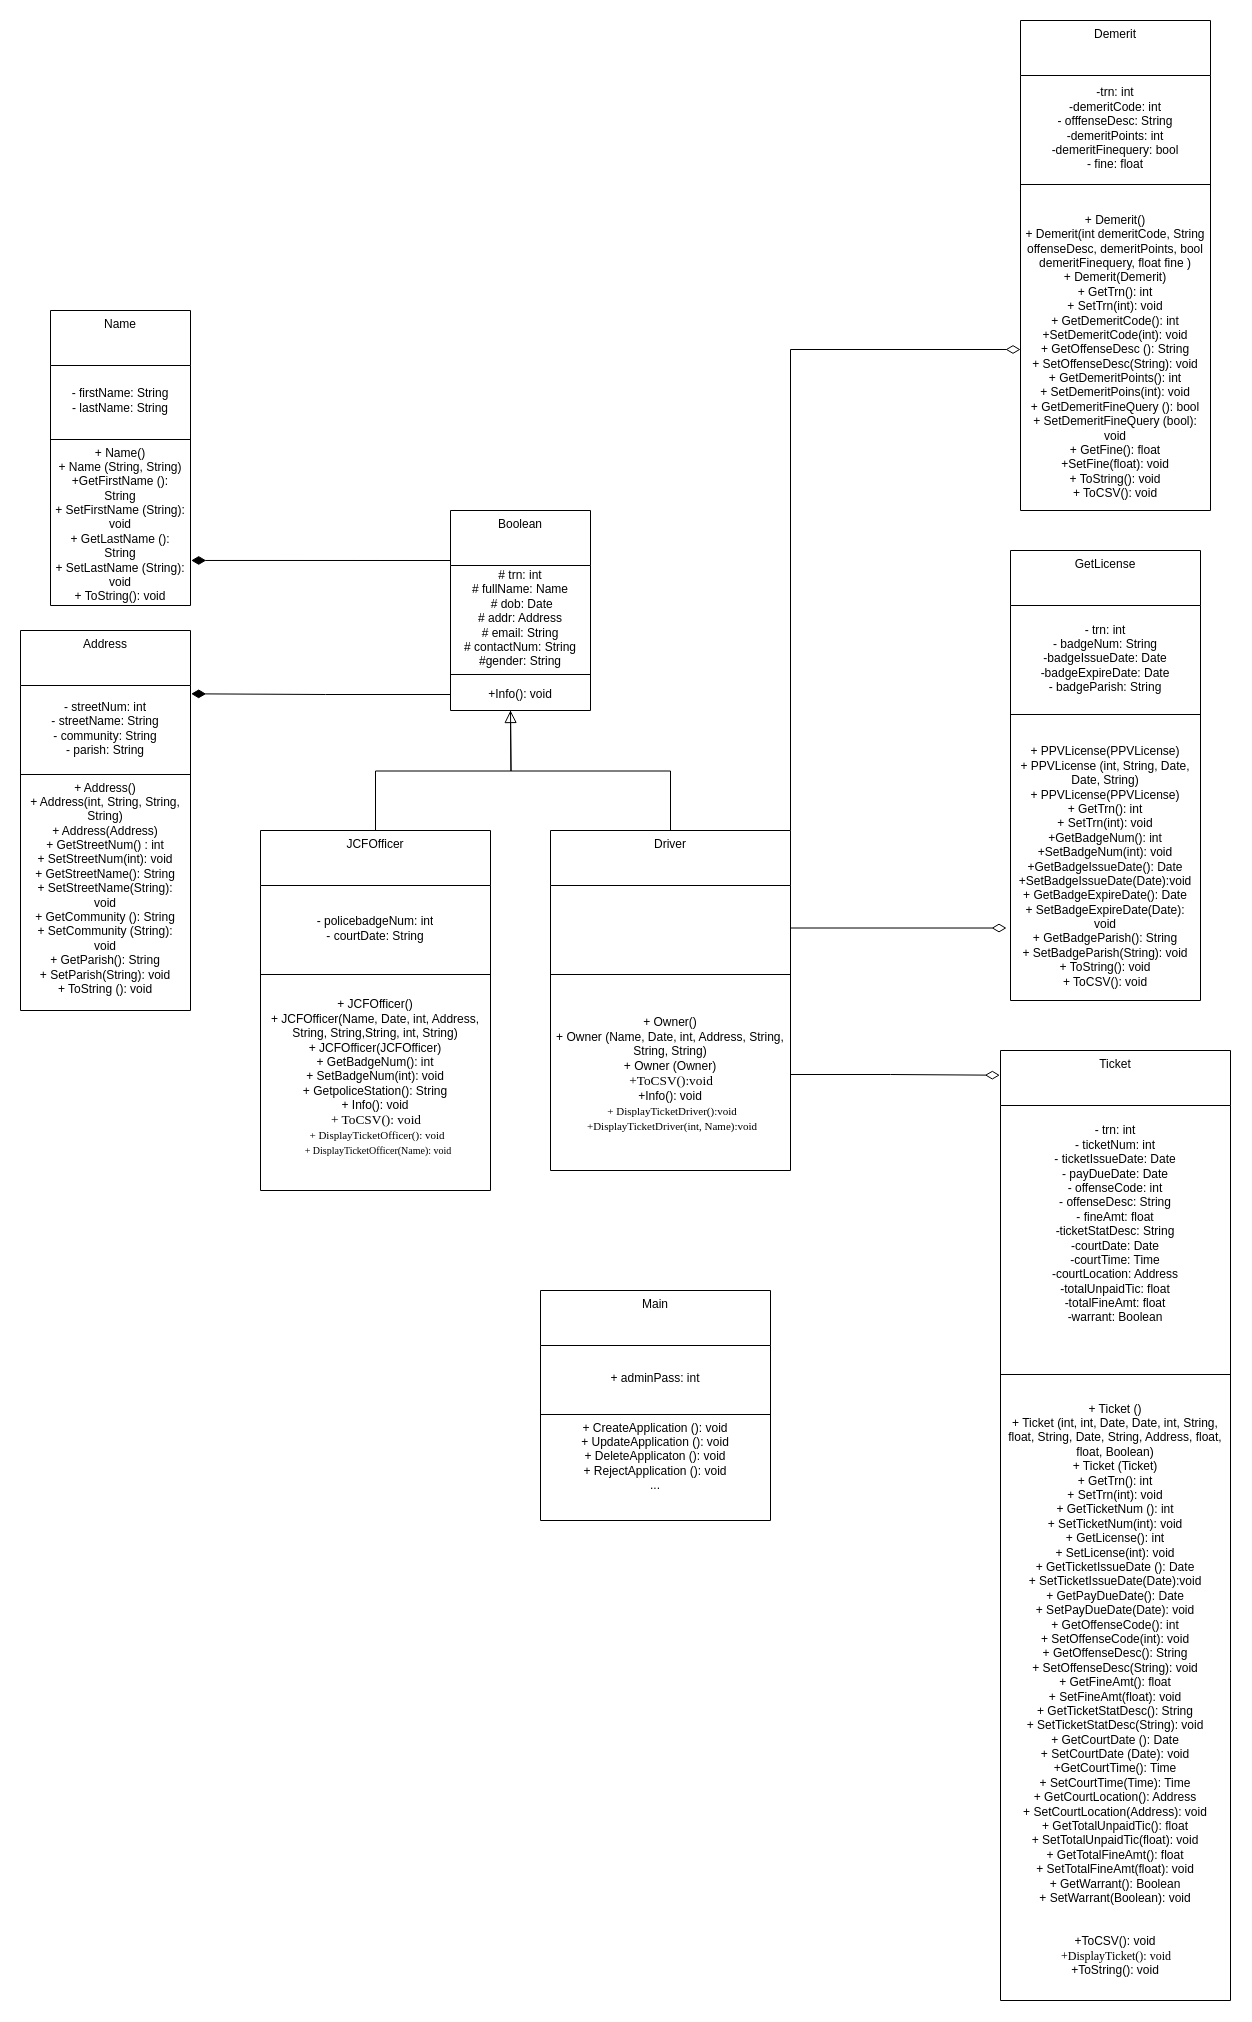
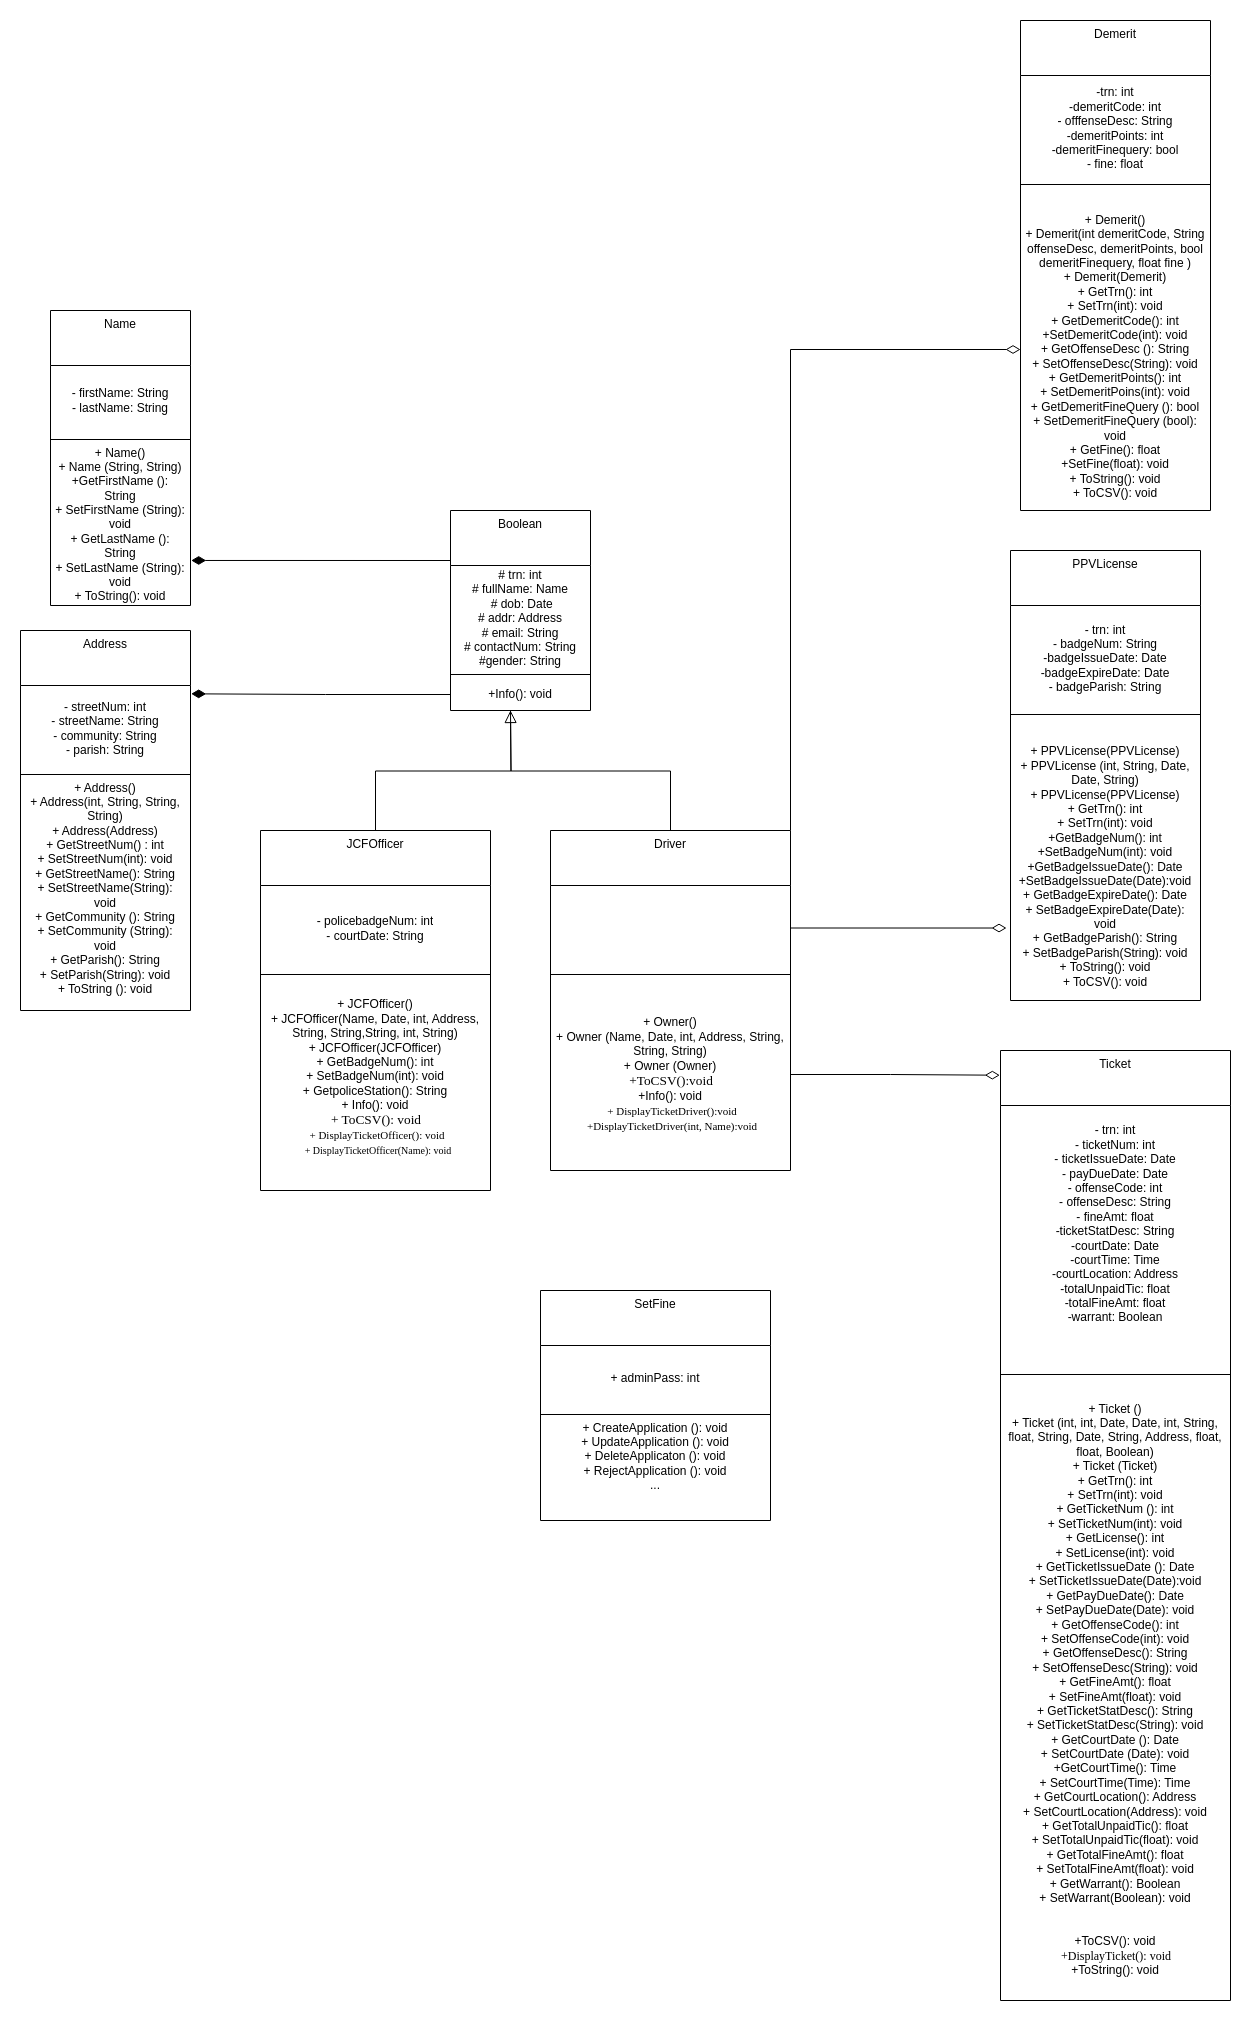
node "GetLicense": label "GetLicense" -> "PPVLicense"
node "Main": label "Main" -> "SetFine"
